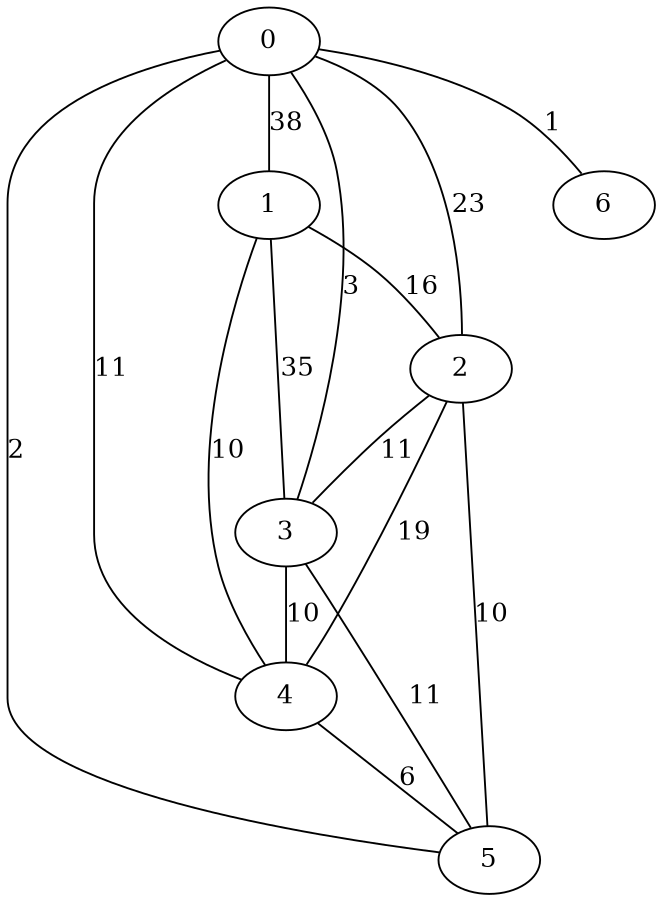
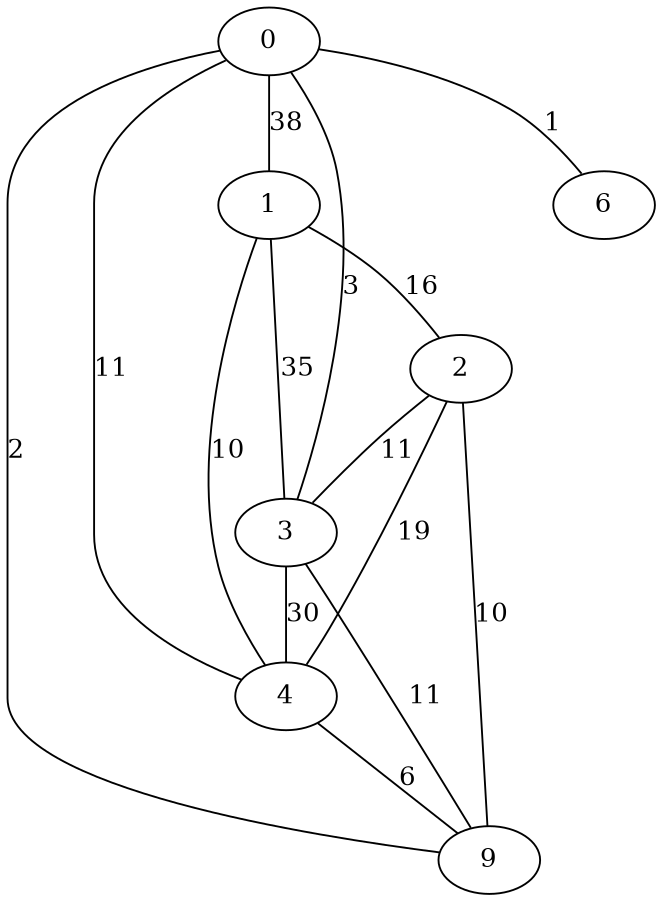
edge "0" -- "2": removed, label "23"
edge "3" -- "4": label "10" -> "30"
node "5": label "5" -> "9"
